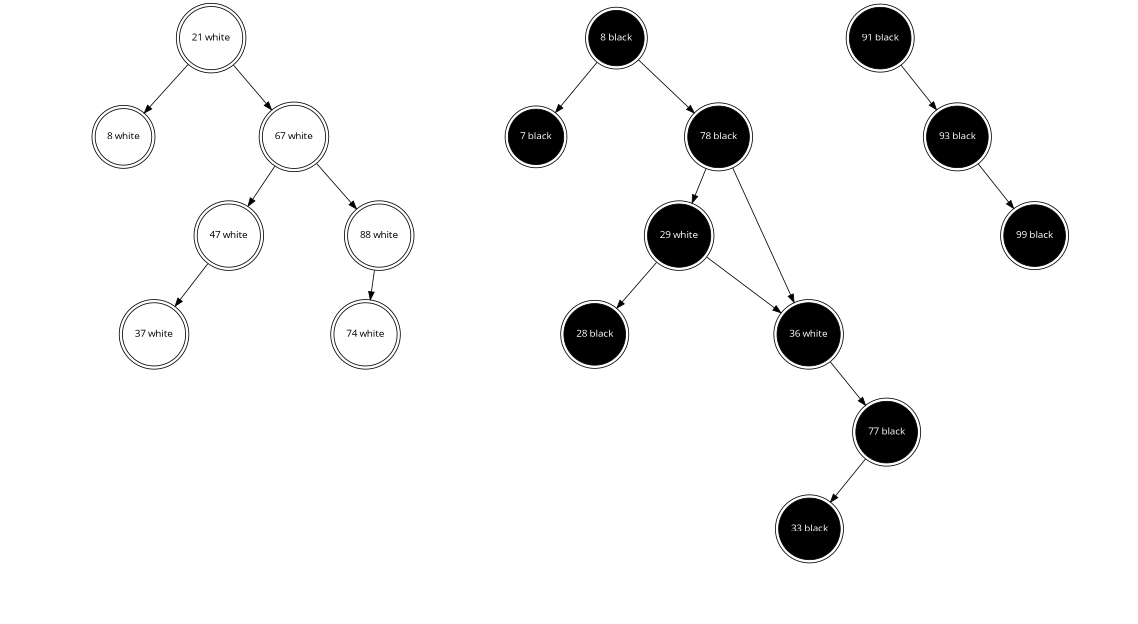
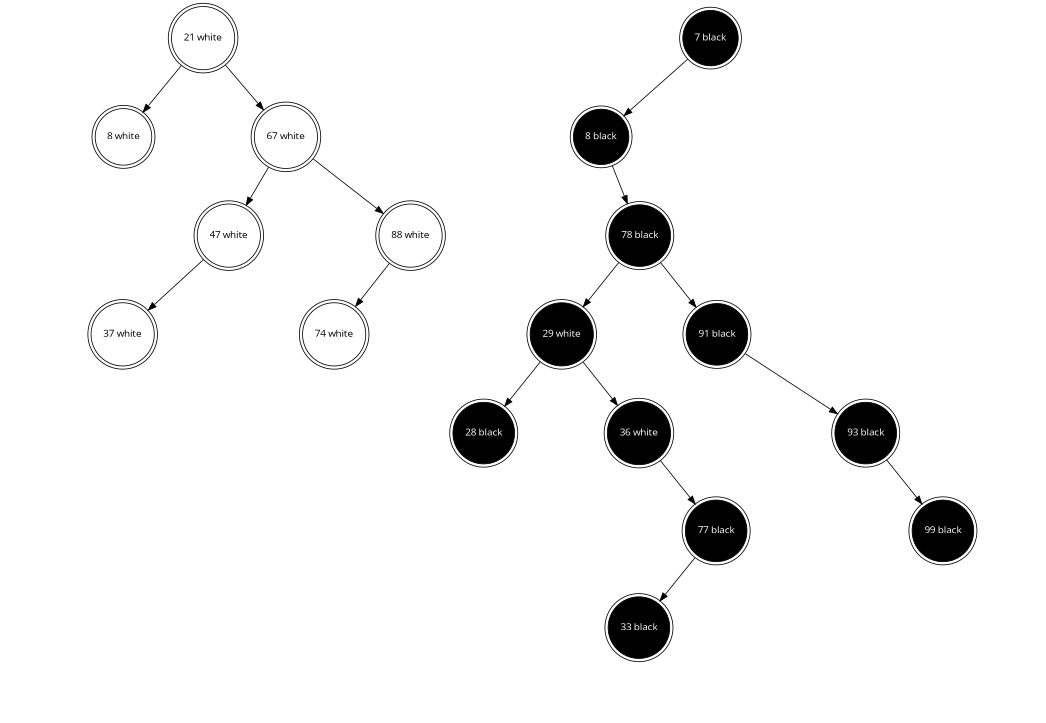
edge "8 black" -> "7 black": reversed
edge "78 black" -> "36 white": now "78 black" -> "91 black"
